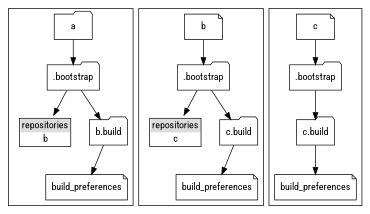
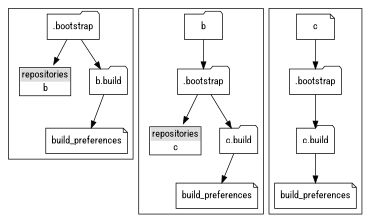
node "a": removed
node "b": shape note -> folder
